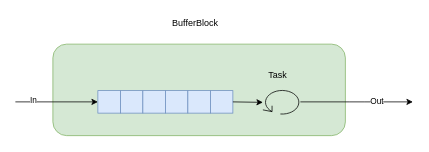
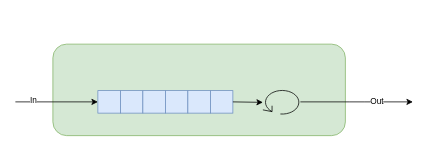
node "BufferBlock": removed
node "Task": removed
